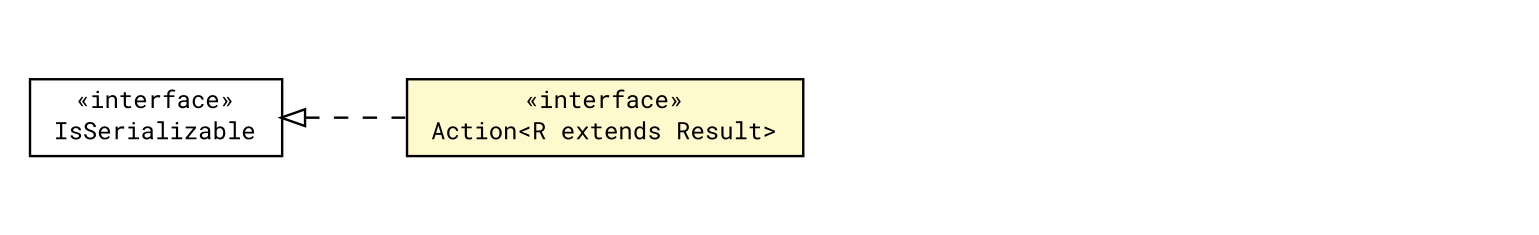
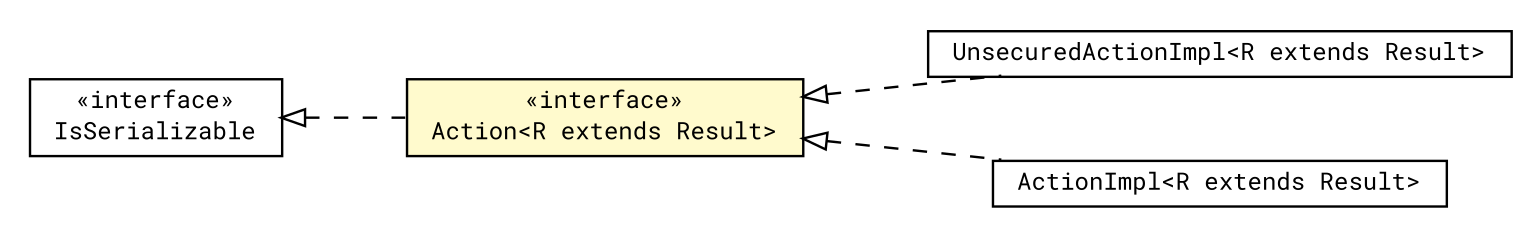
node "UnsecuredActionImpl<R extends Result>": added
node "ActionImpl<R extends Result>": added
